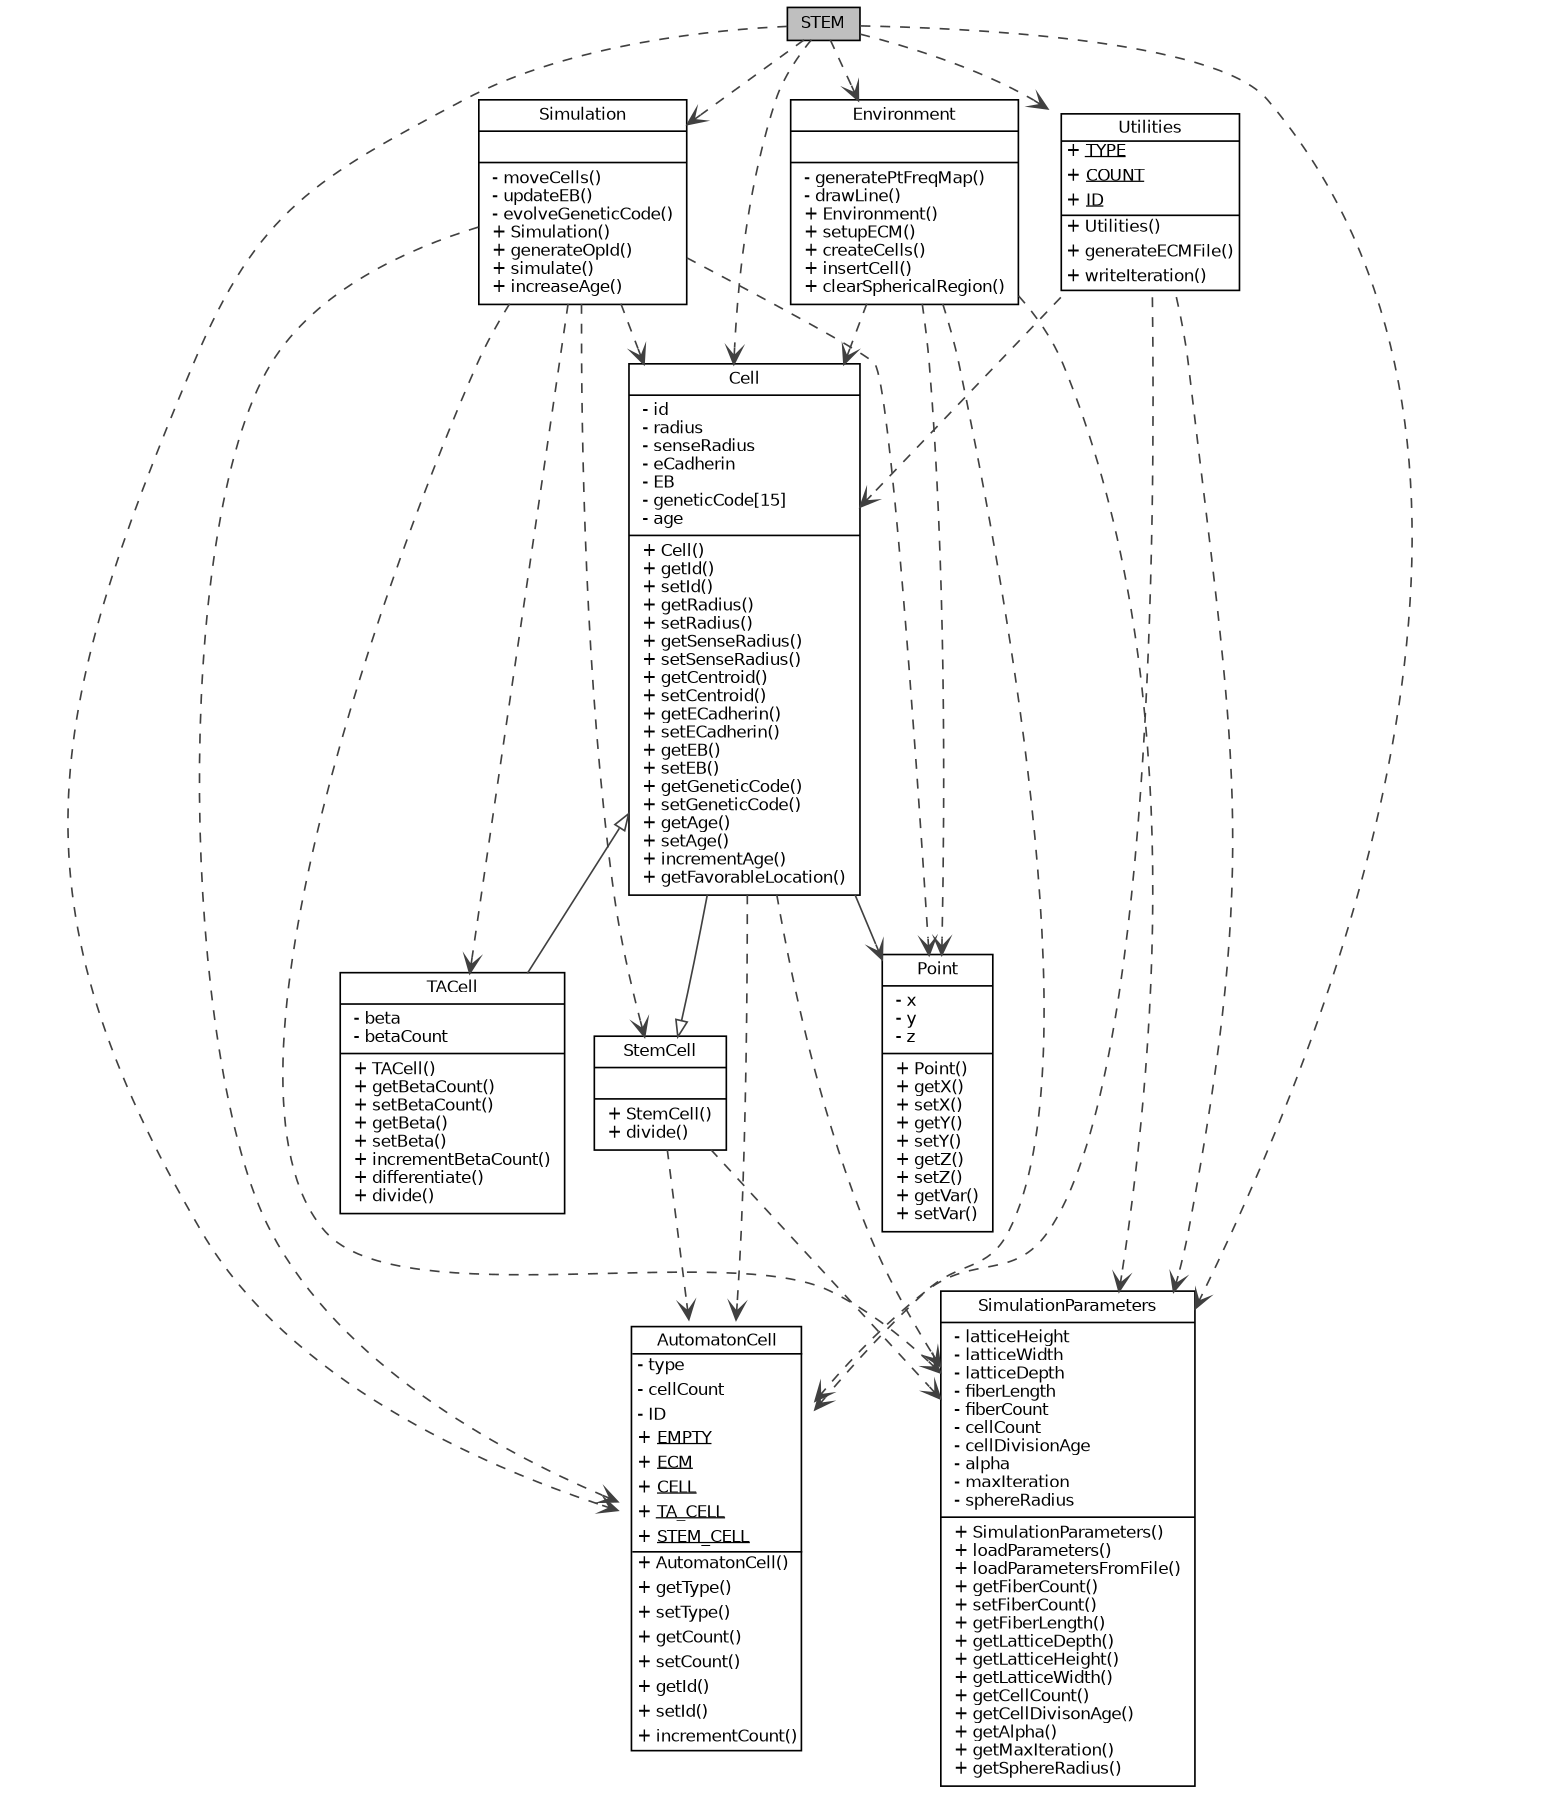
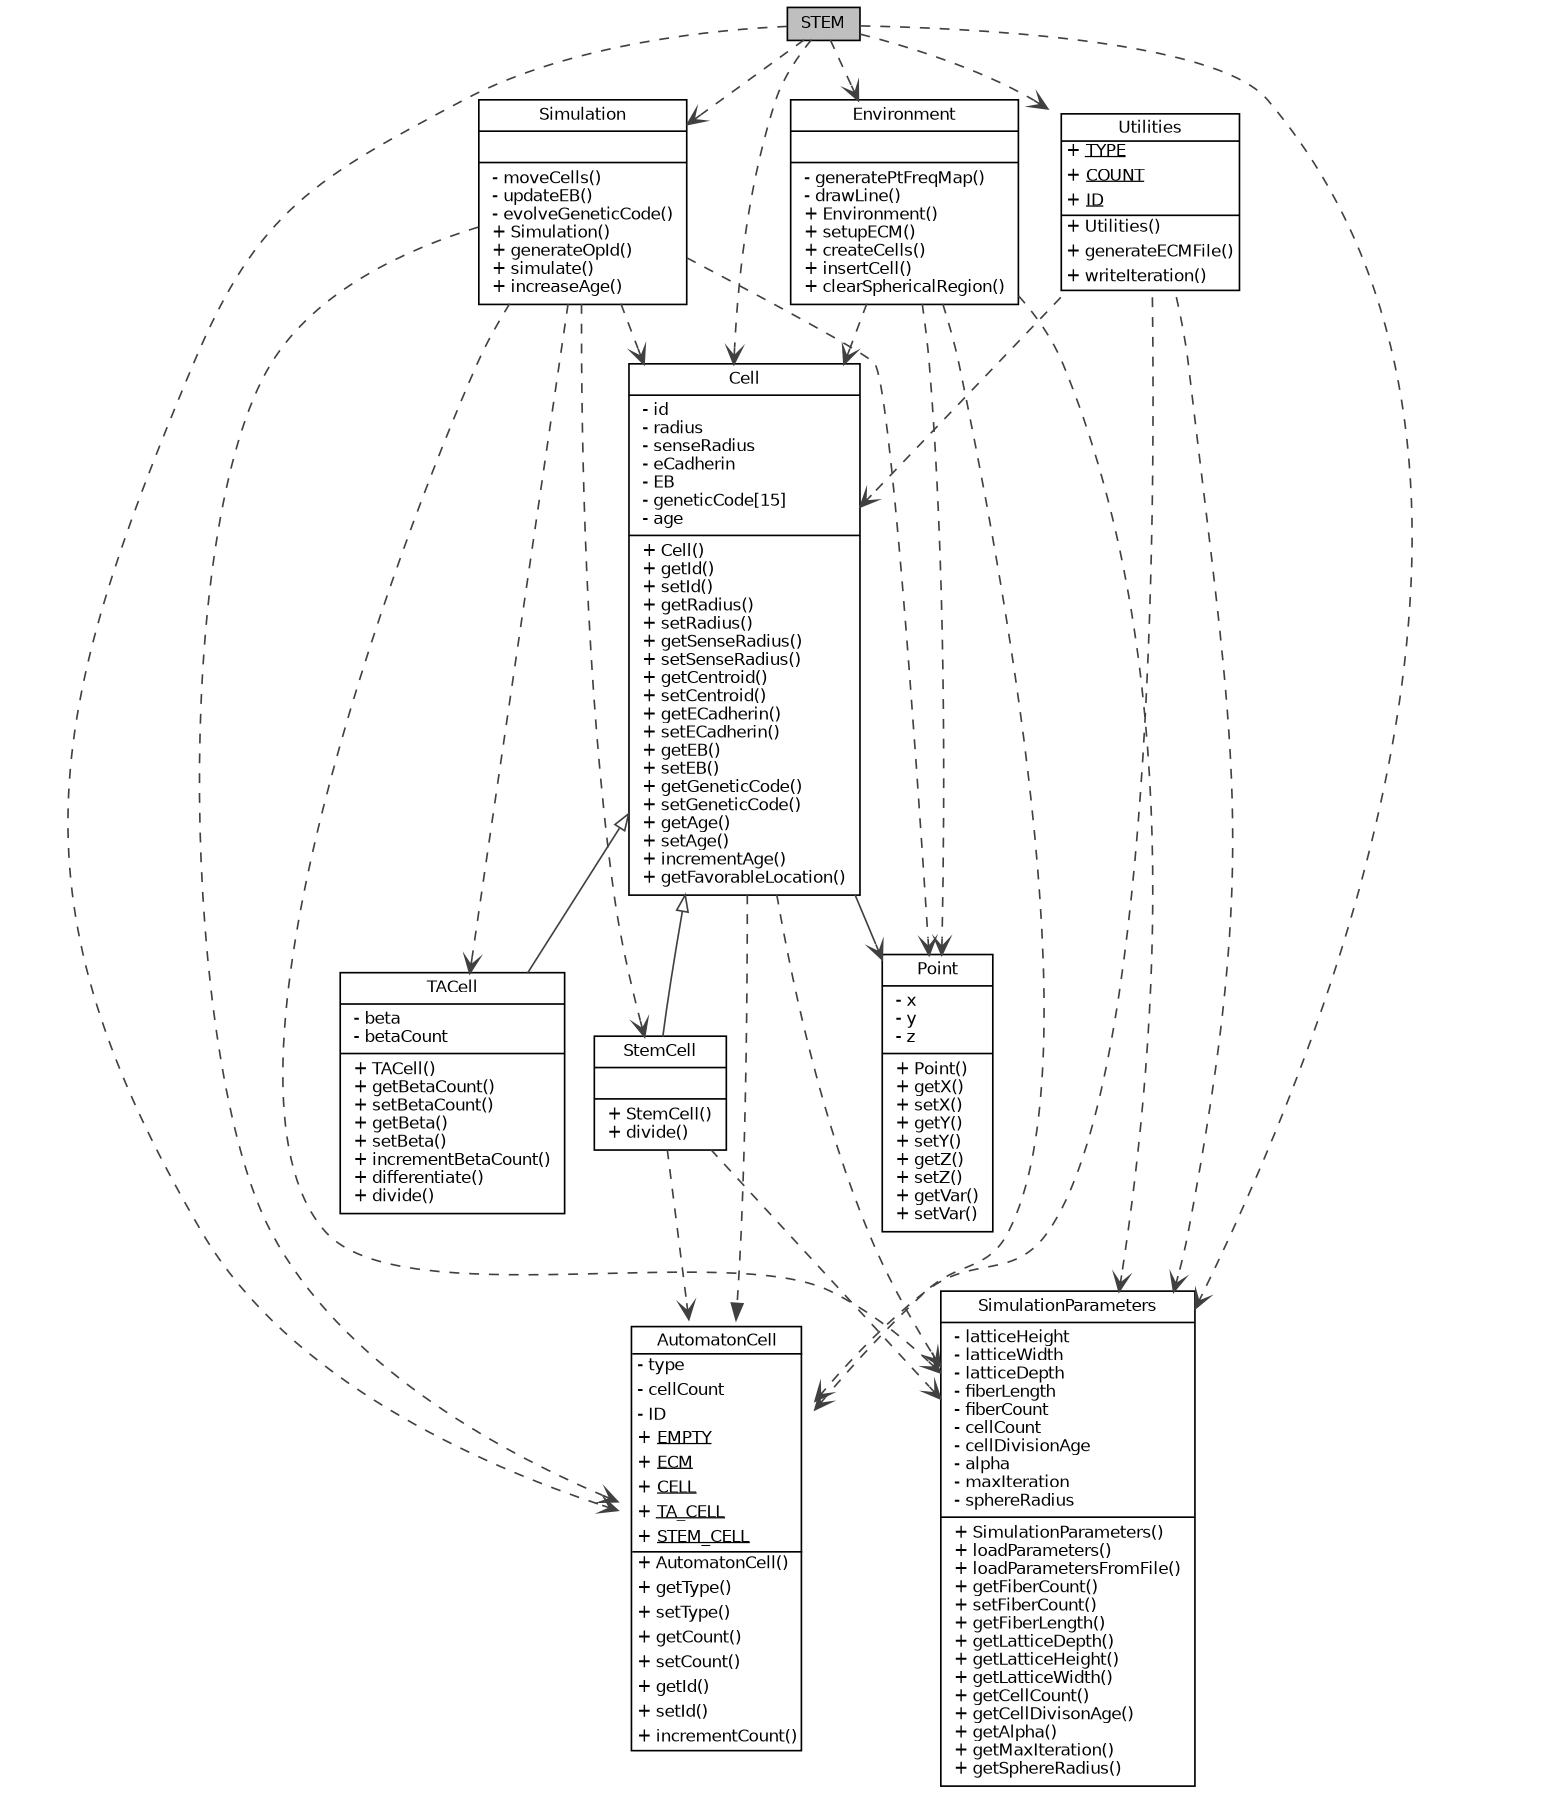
edge "Cell" -> "StemCell": reversed
edge "Cell" -> "AutomatonCell": arrowhead vee -> normal
